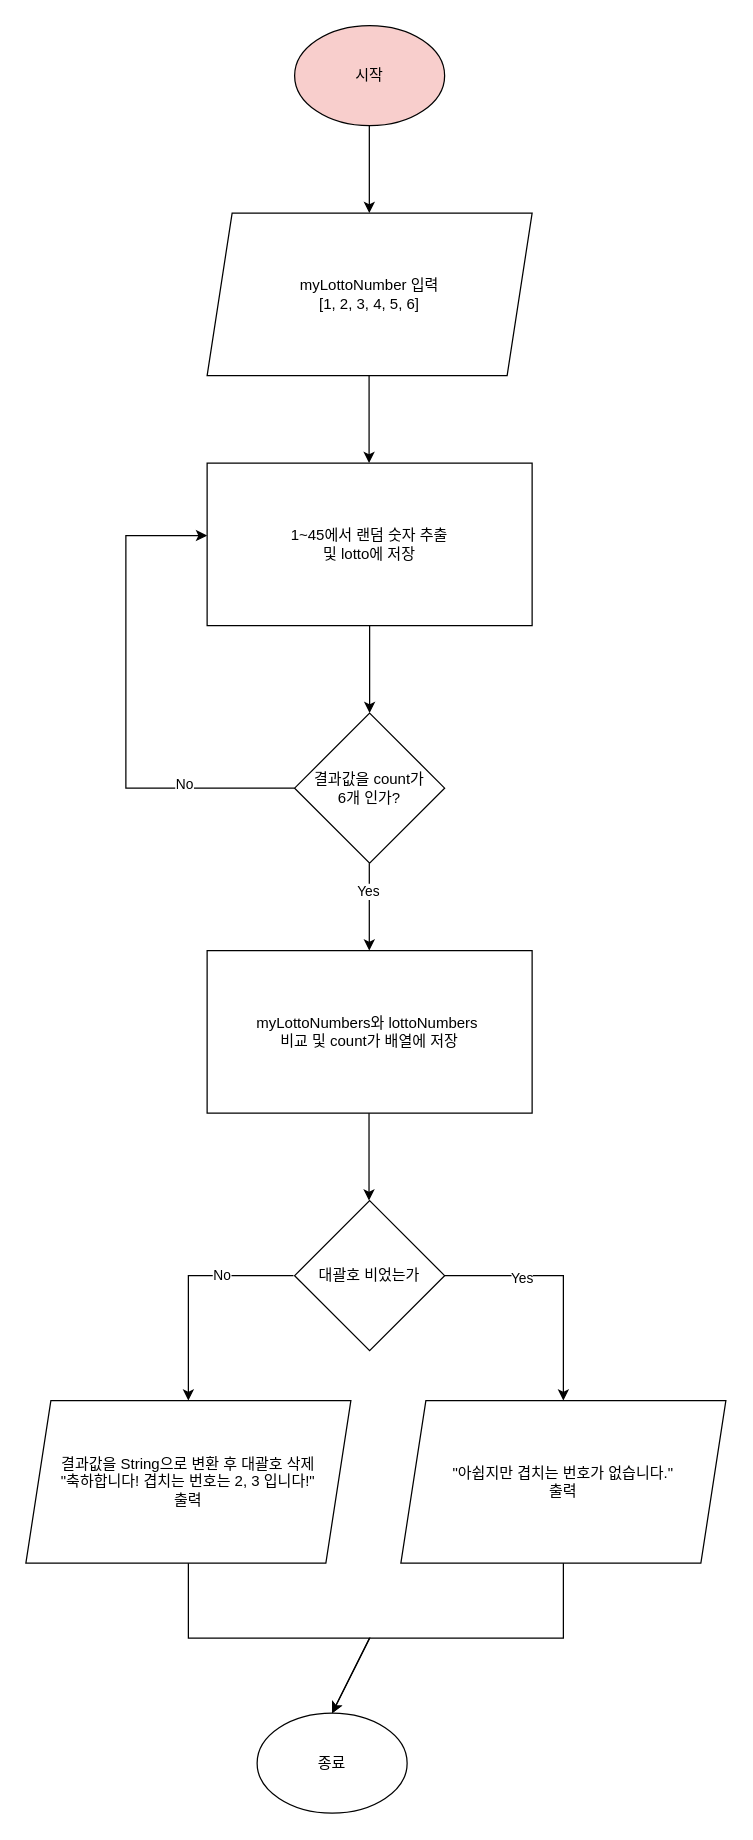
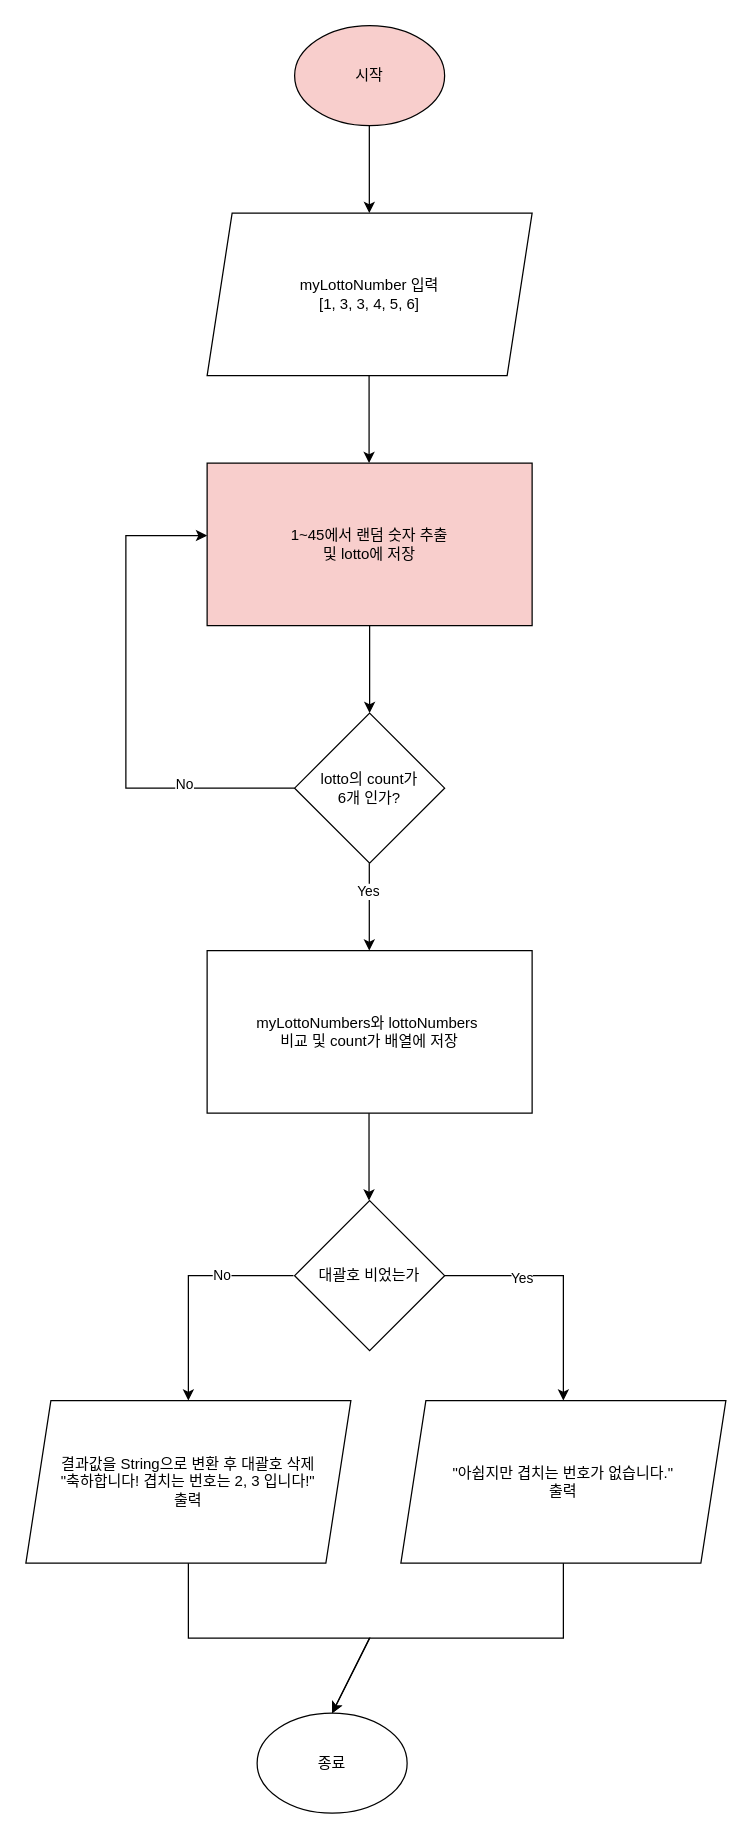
node "myLottoNumber 입력 [1, 2, 3, 4, 5, 6]": label "myLottoNumber 입력 [1, 2, 3, 4, 5, 6]" -> "myLottoNumber 입력 [1, 3, 3, 4, 5, 6]"
node "1~45에서 랜덤 숫자 추출 및 lotto에 저장": fillcolor #ffffff -> #f8cecc
node "결과값을 count가 6개 인가?": label "결과값을 count가 6개 인가?" -> "lotto의 count가 6개 인가?"
